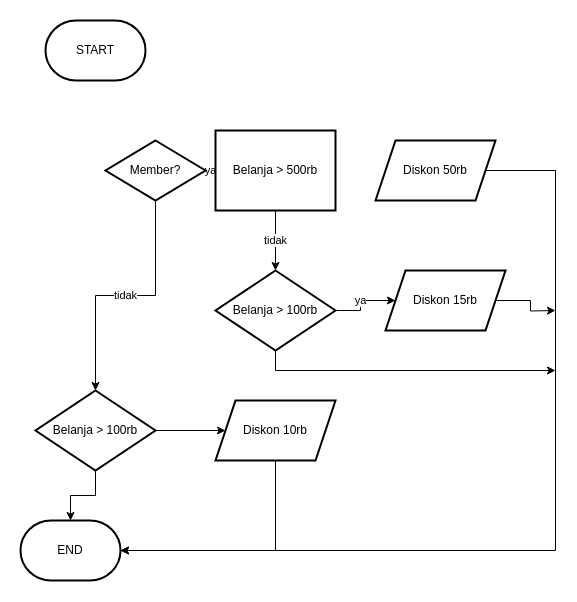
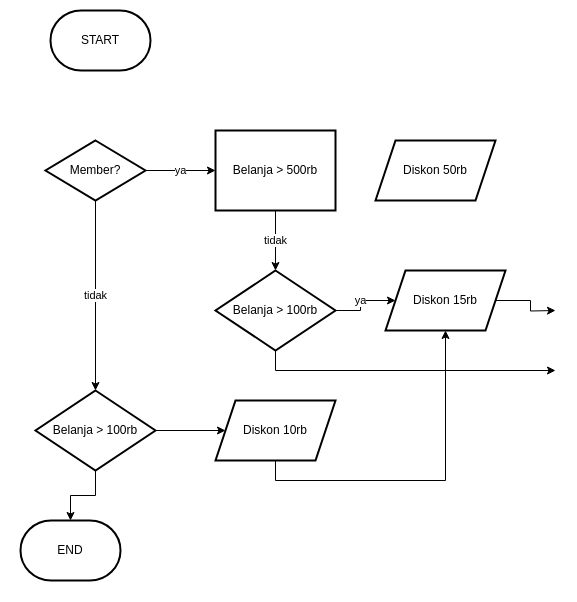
node "START": moved (96, 51) -> (101, 41)
node "Member?": moved (156, 171) -> (96, 171)
edge "Diskon 50rb" -> "END": removed
edge "Diskon 10rb" -> "END": now "Diskon 10rb" -> "Diskon 15rb"
